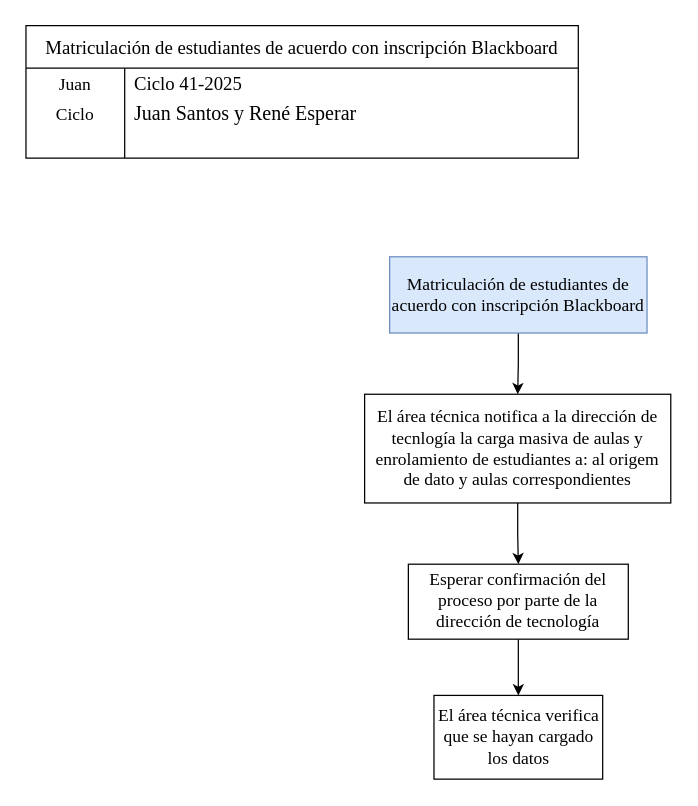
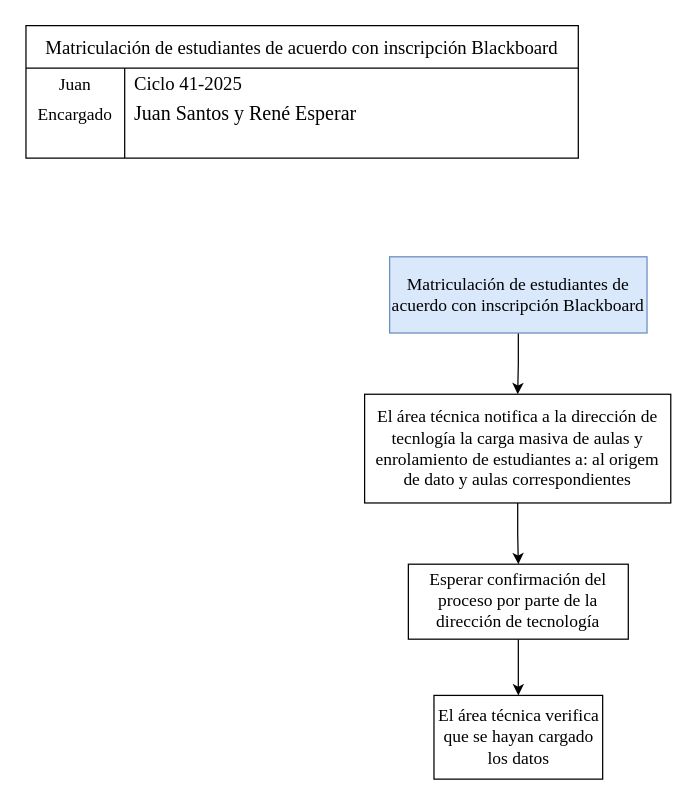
node "Ciclo": label "Ciclo" -> "Encargado"
